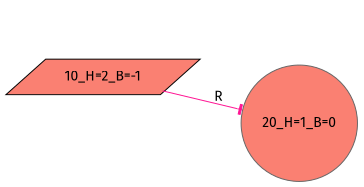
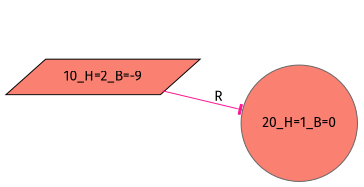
node "10_H=2_B=-1": label "10_H=2_B=-1" -> "10_H=2_B=-9"
